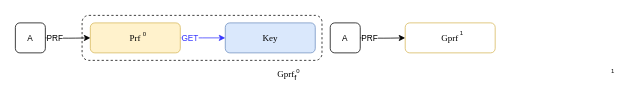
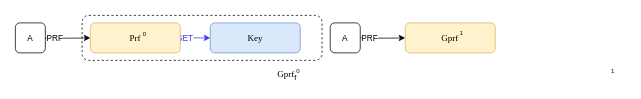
node "Key": moved (270, 38) -> (255, 38)
node "Gprf": fillcolor #ffffff -> #fff2cc
